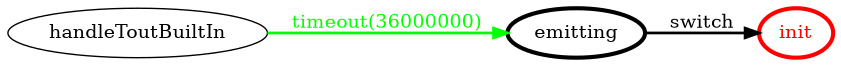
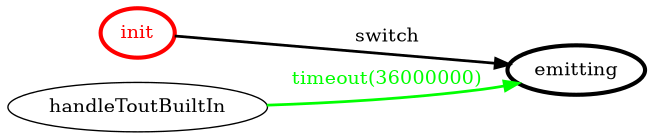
edge "emitting" -> "init": reversed
